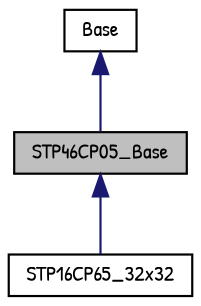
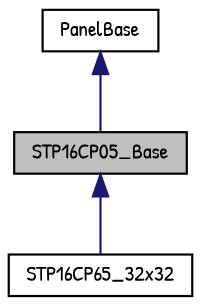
node "Base": label "Base" -> "PanelBase"
node "STP46CP05_Base": label "STP46CP05_Base" -> "STP16CP05_Base"
